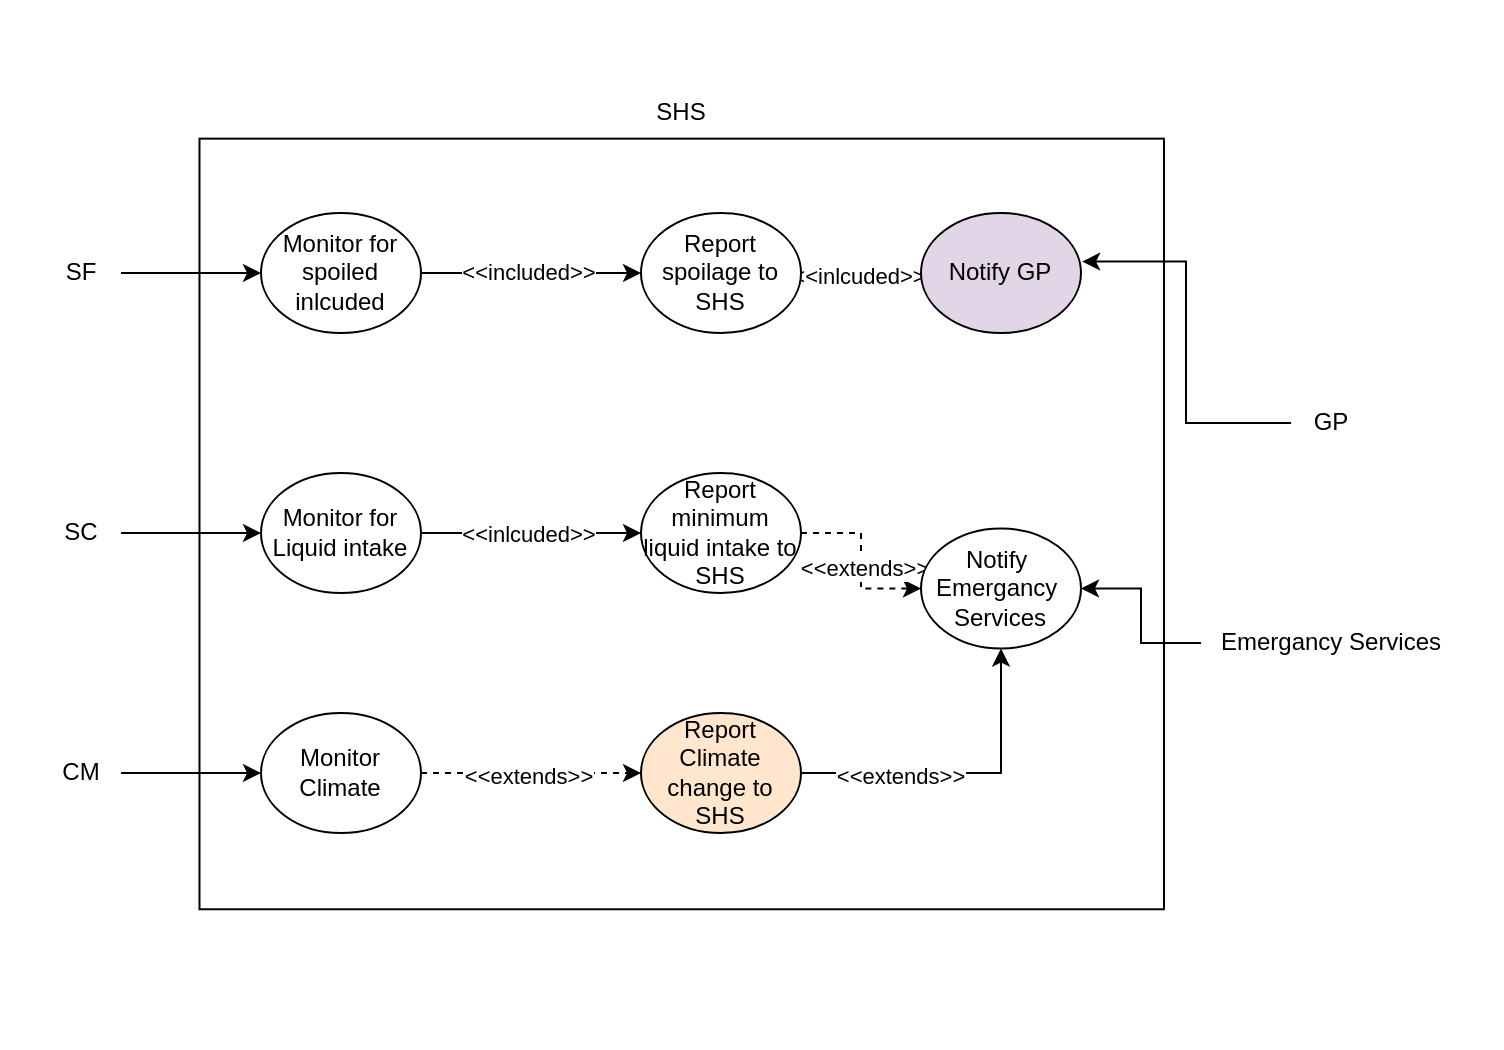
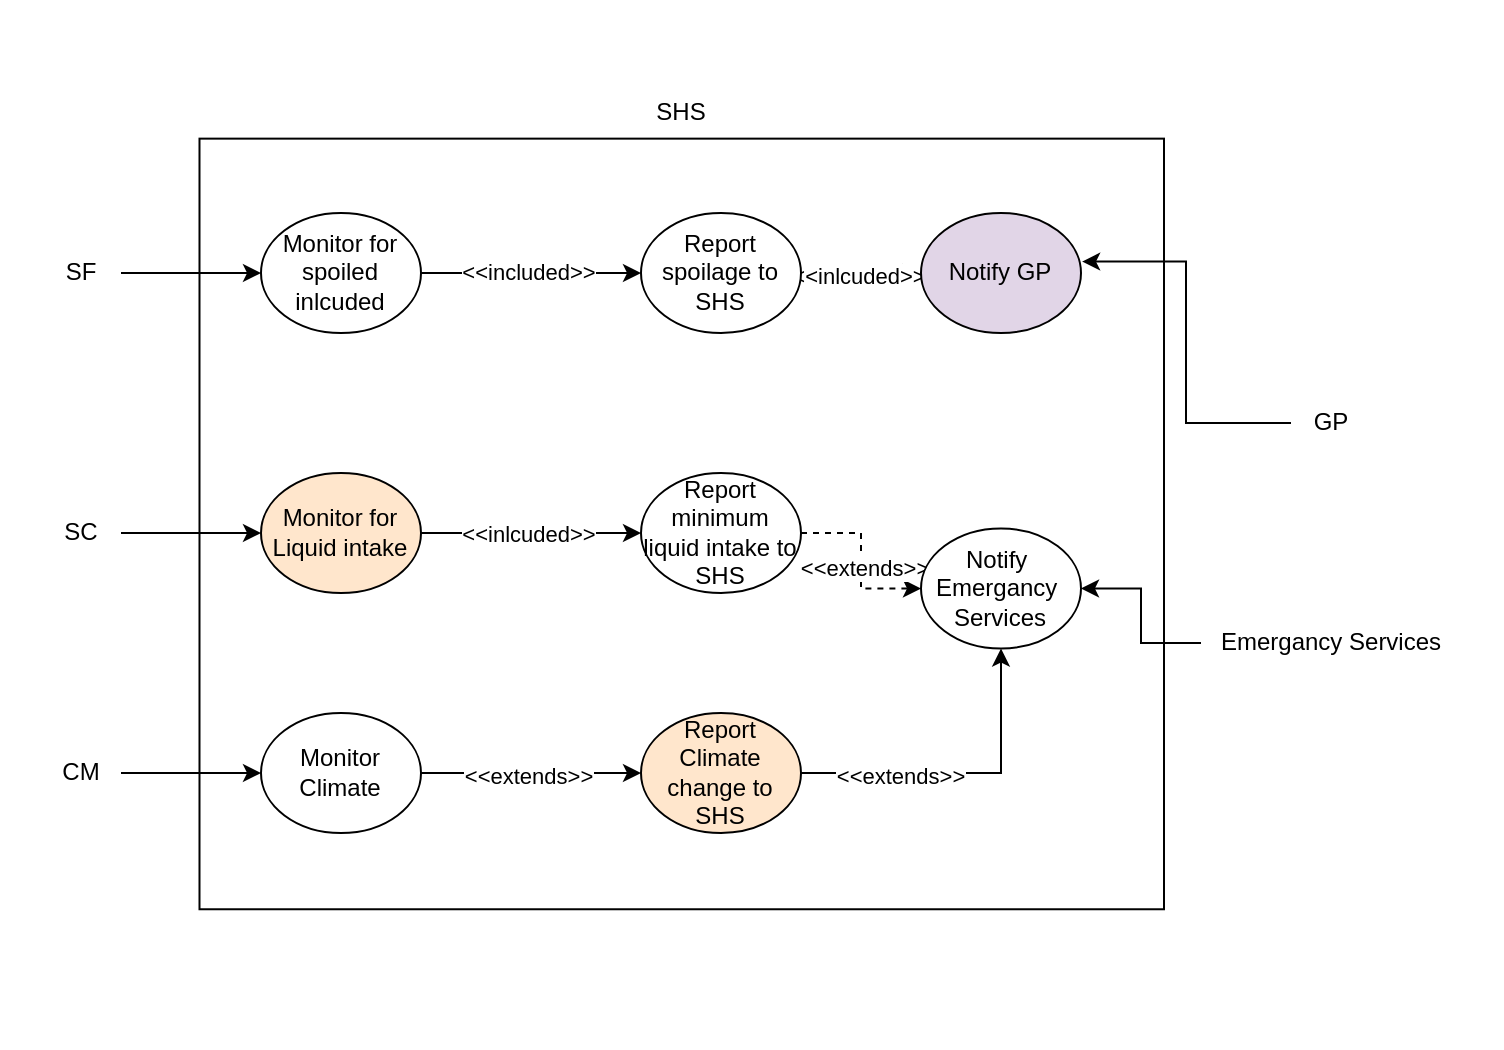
node "Monitor for Liquid intake": fillcolor #ffffff -> #ffe6cc
edge "Monitor Climate" -> "Report Climate change to SHS": style dashed -> solid
